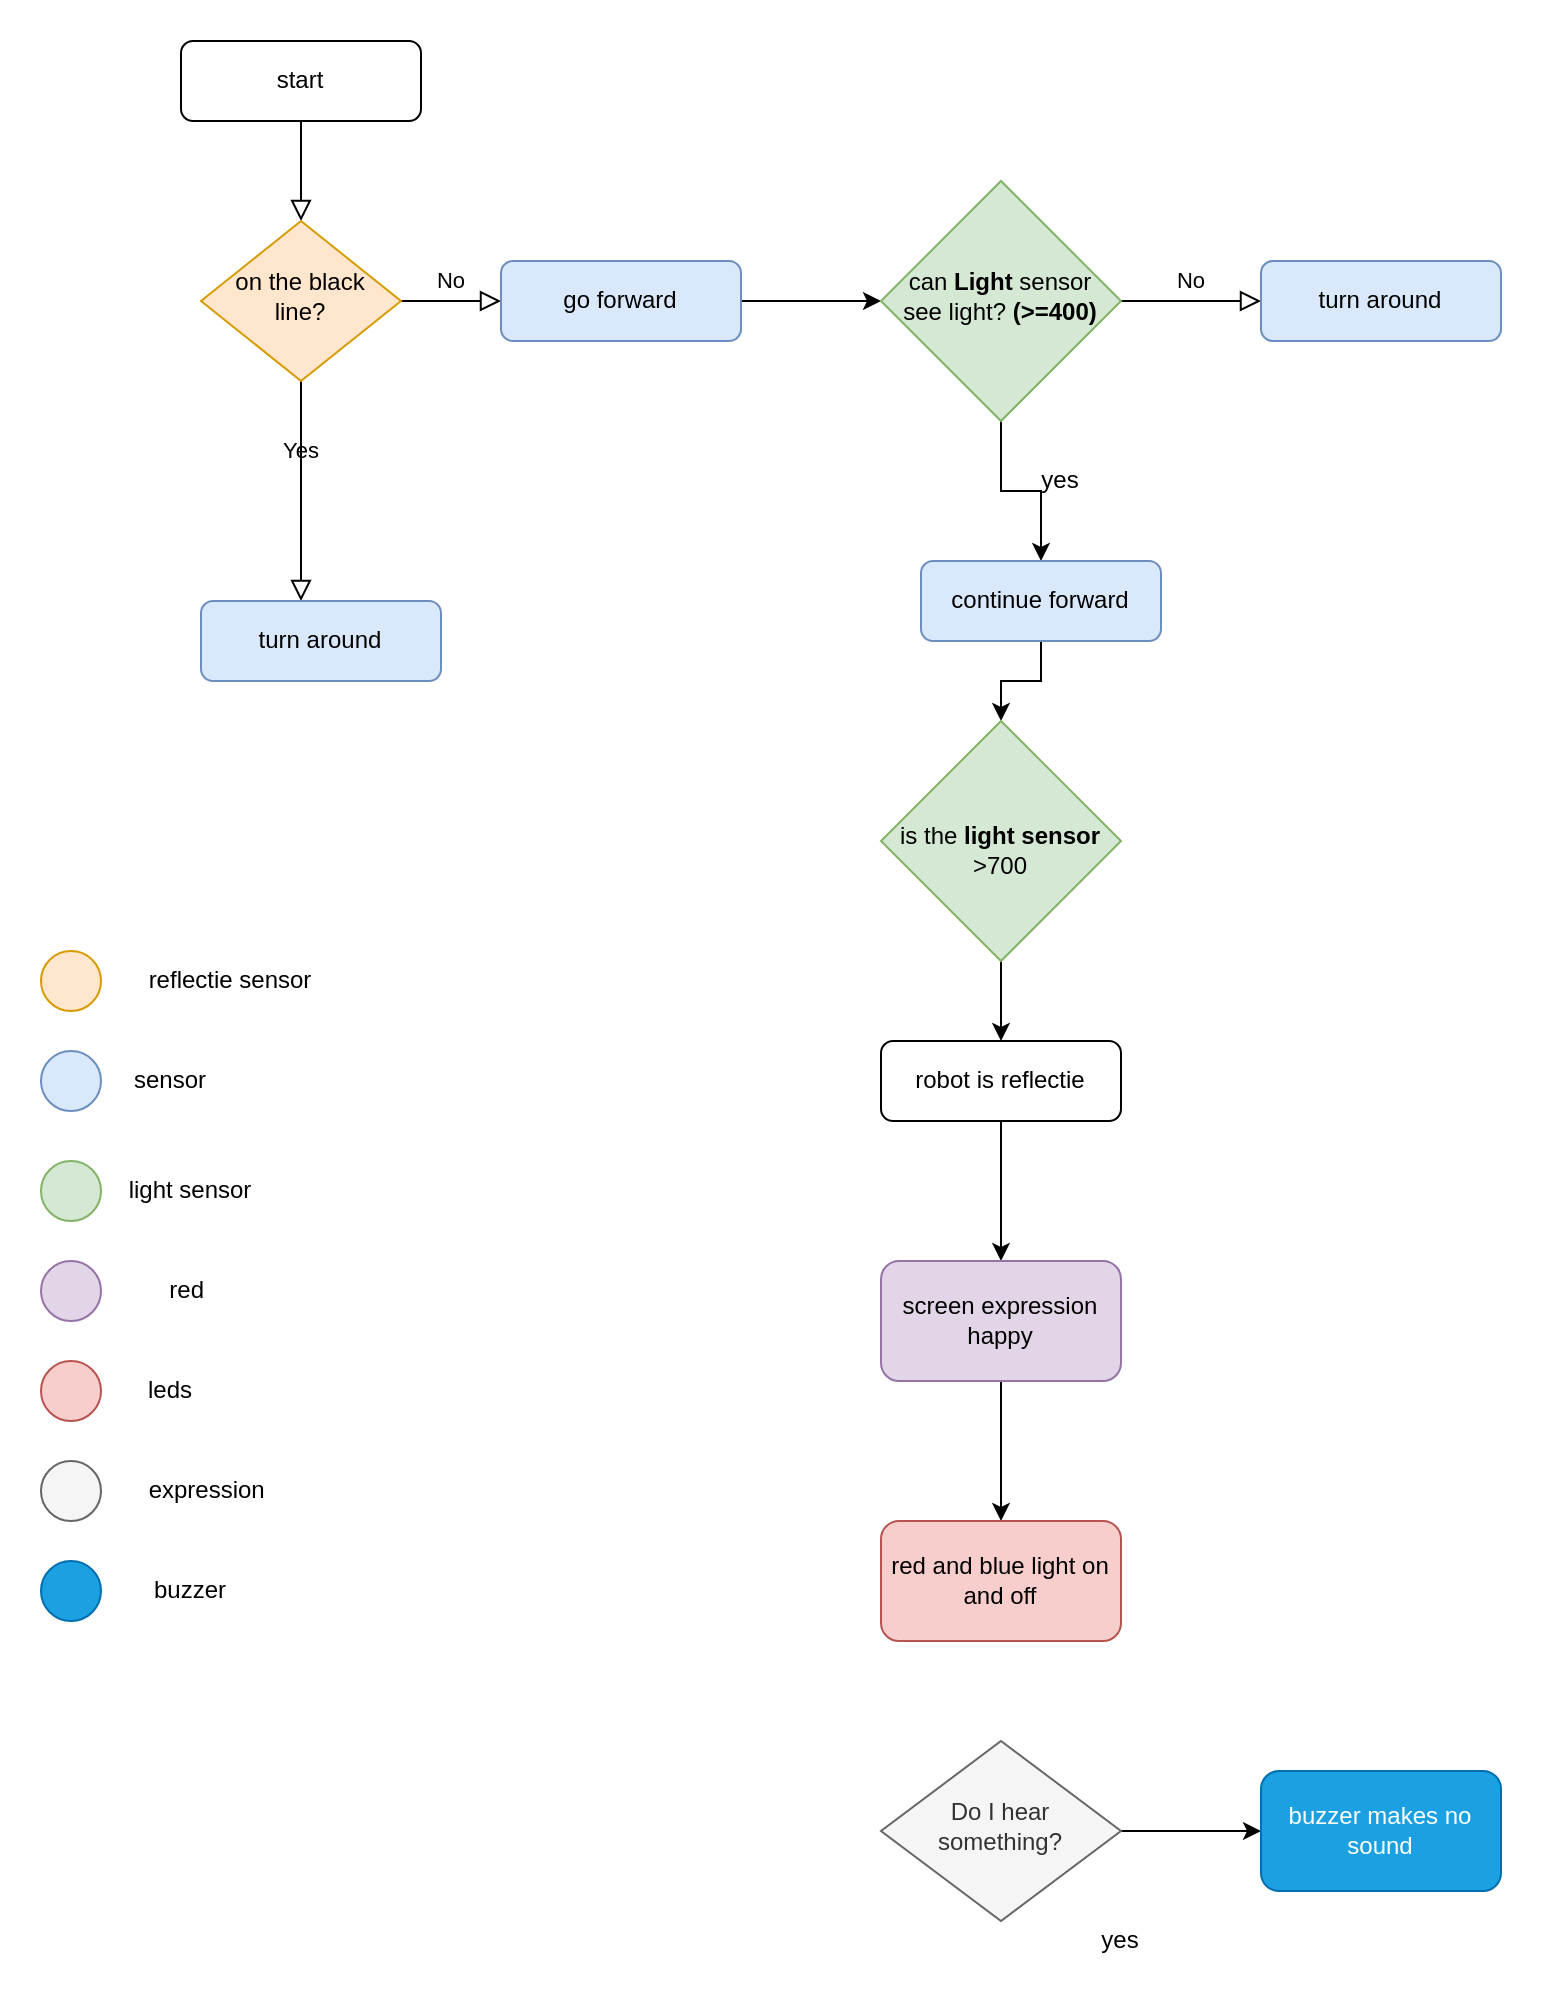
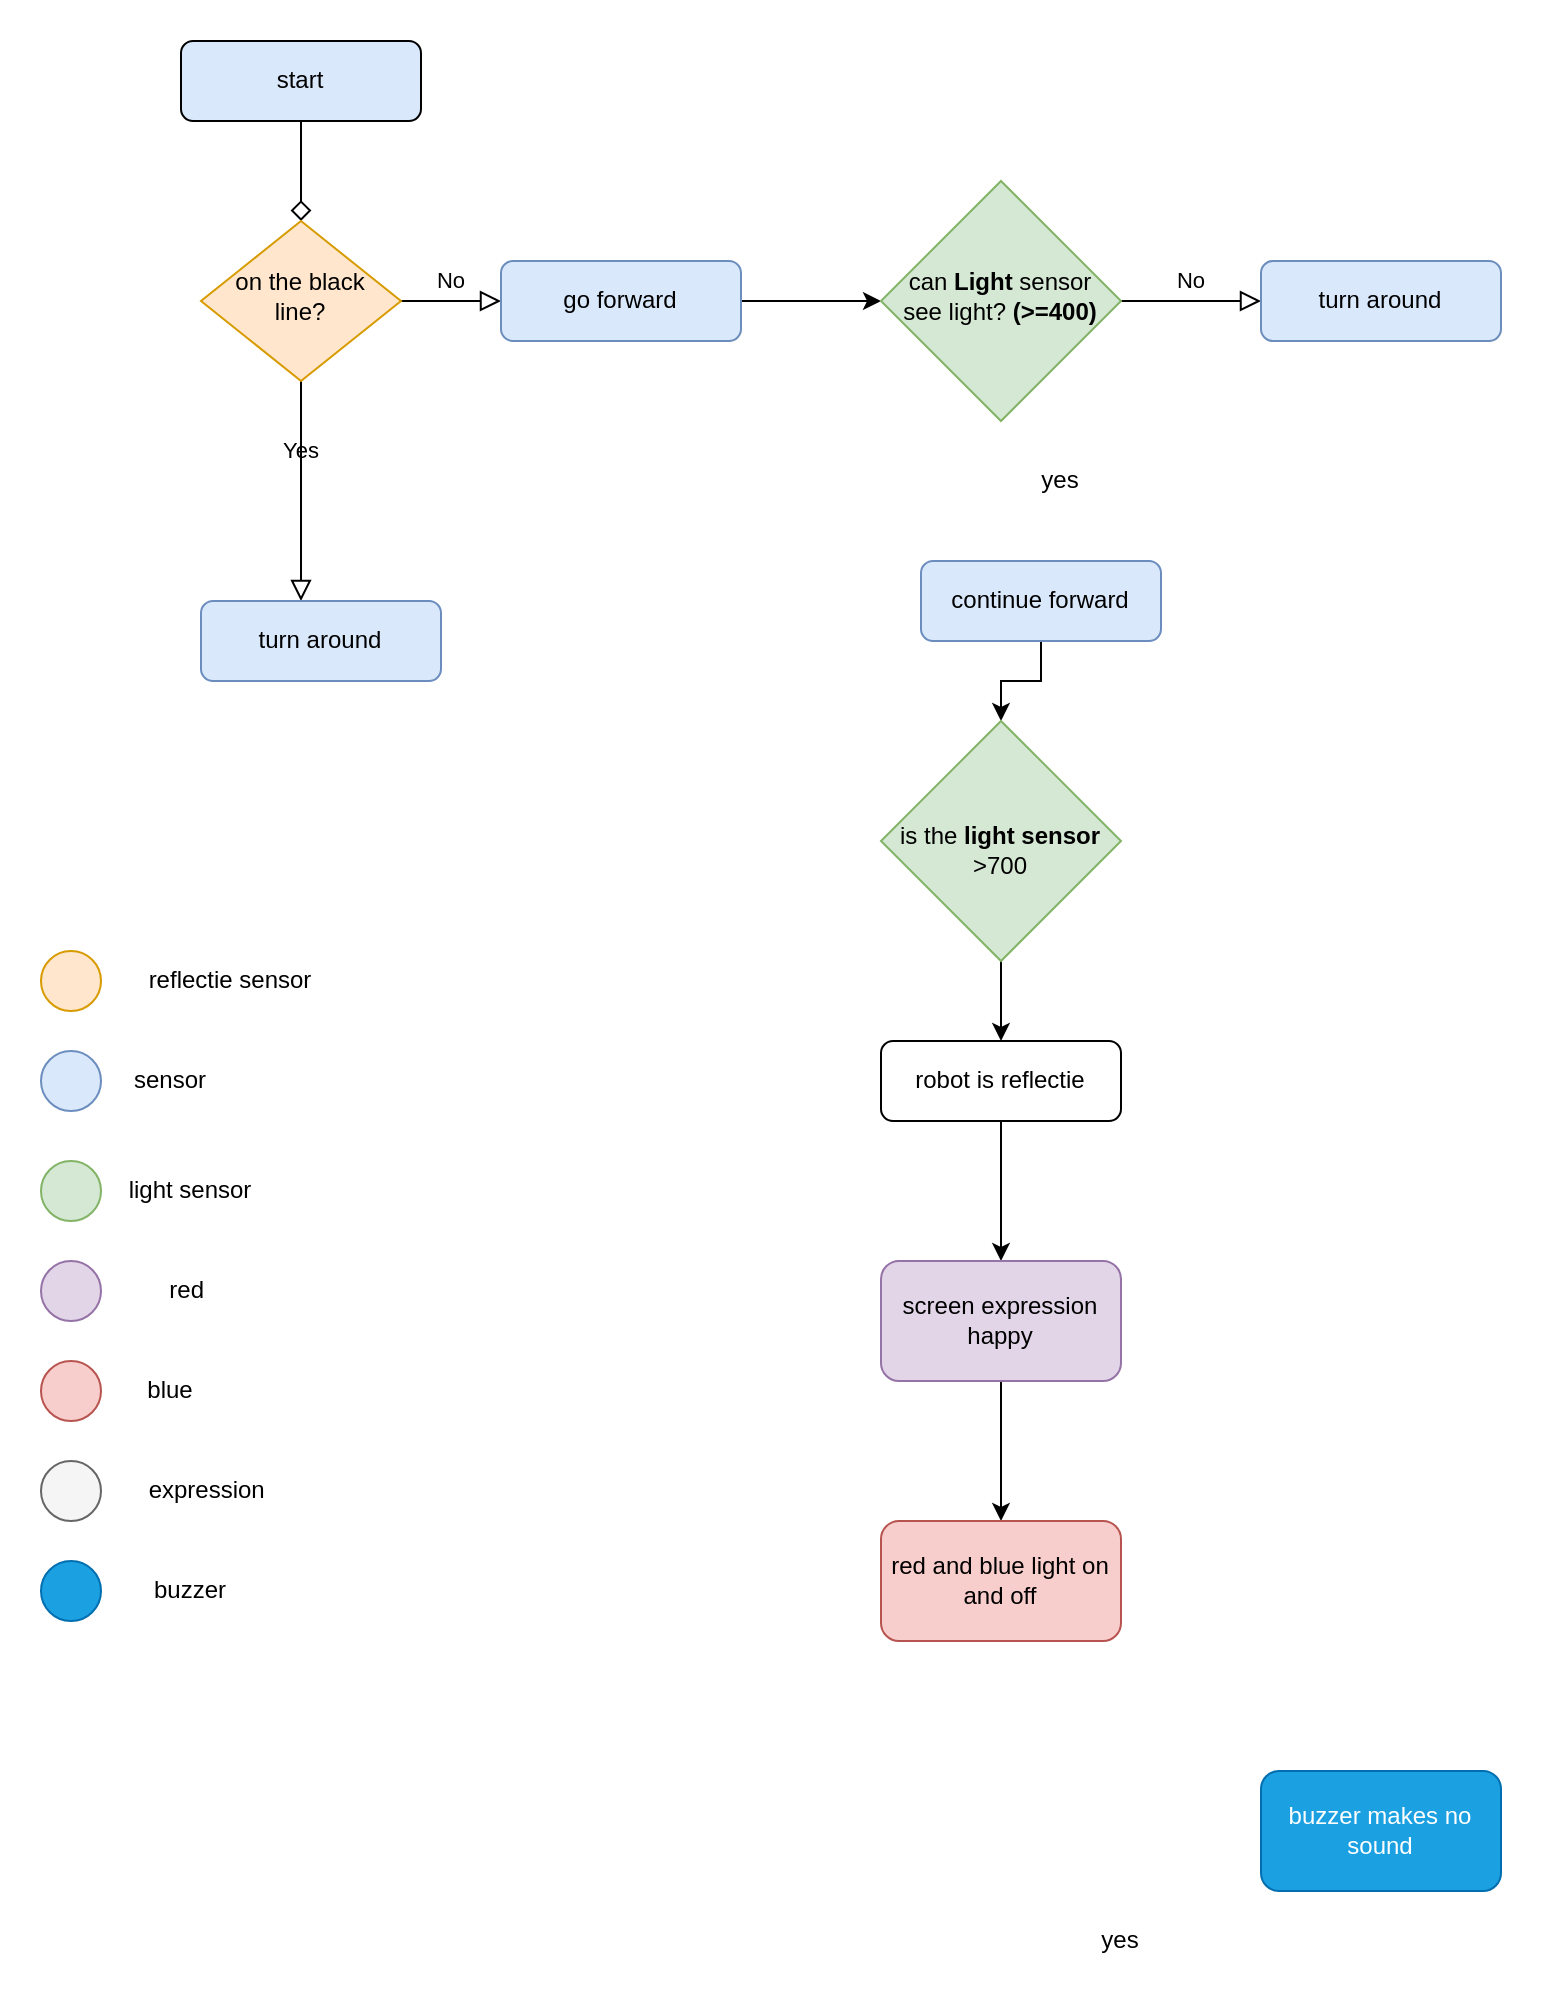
node "start": fillcolor #ffffff -> #dae8fc
edge "start" -> "on the black line?": arrowhead block -> diamond
edge "can Light sensor see light? (>=400)" -> "continue forward": removed
node "leds": label "leds" -> "blue"
node "Do I hear something?": removed
edge "Do I hear something?" -> "buzzer makes no sound": removed
